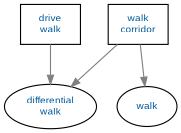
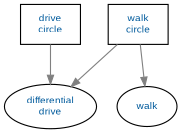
node "drive walk": label "drive walk" -> "drive circle"
node "walk corridor": label "walk corridor" -> "walk circle"
node "differential walk": label "differential walk" -> "differential drive"
